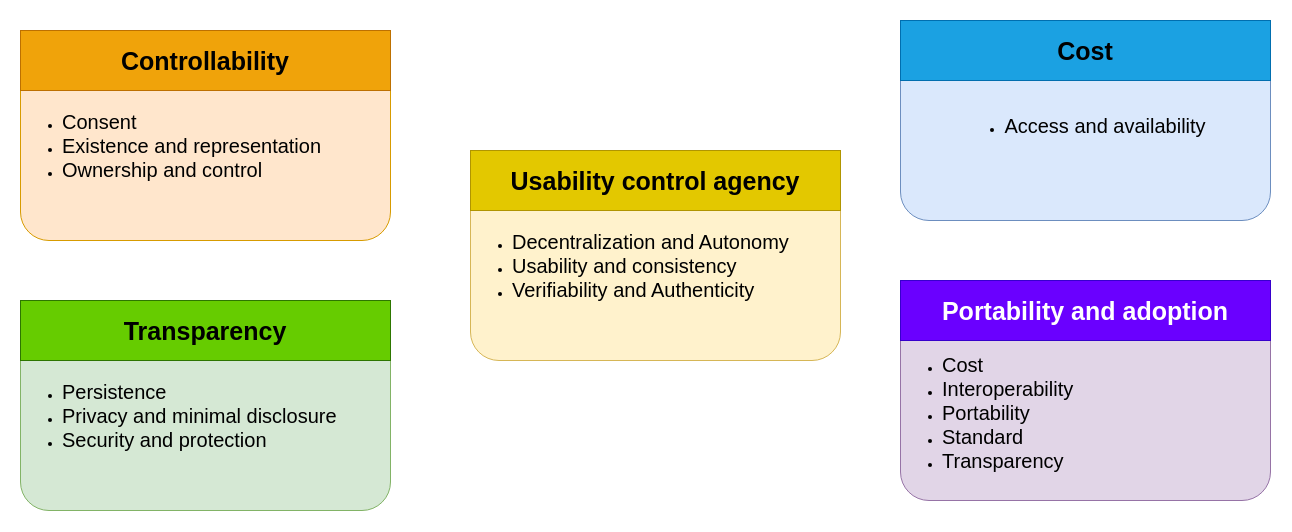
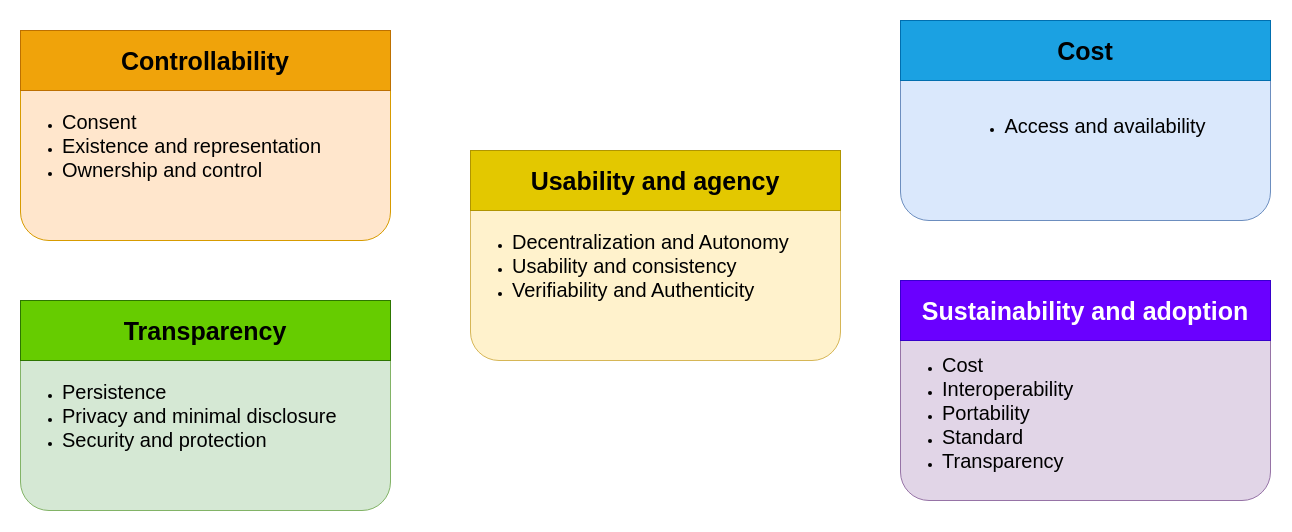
node "Usability control agency": label "Usability control agency" -> "Usability and agency"
node "Portability and adoption": label "Portability and adoption" -> "Sustainability and adoption"
